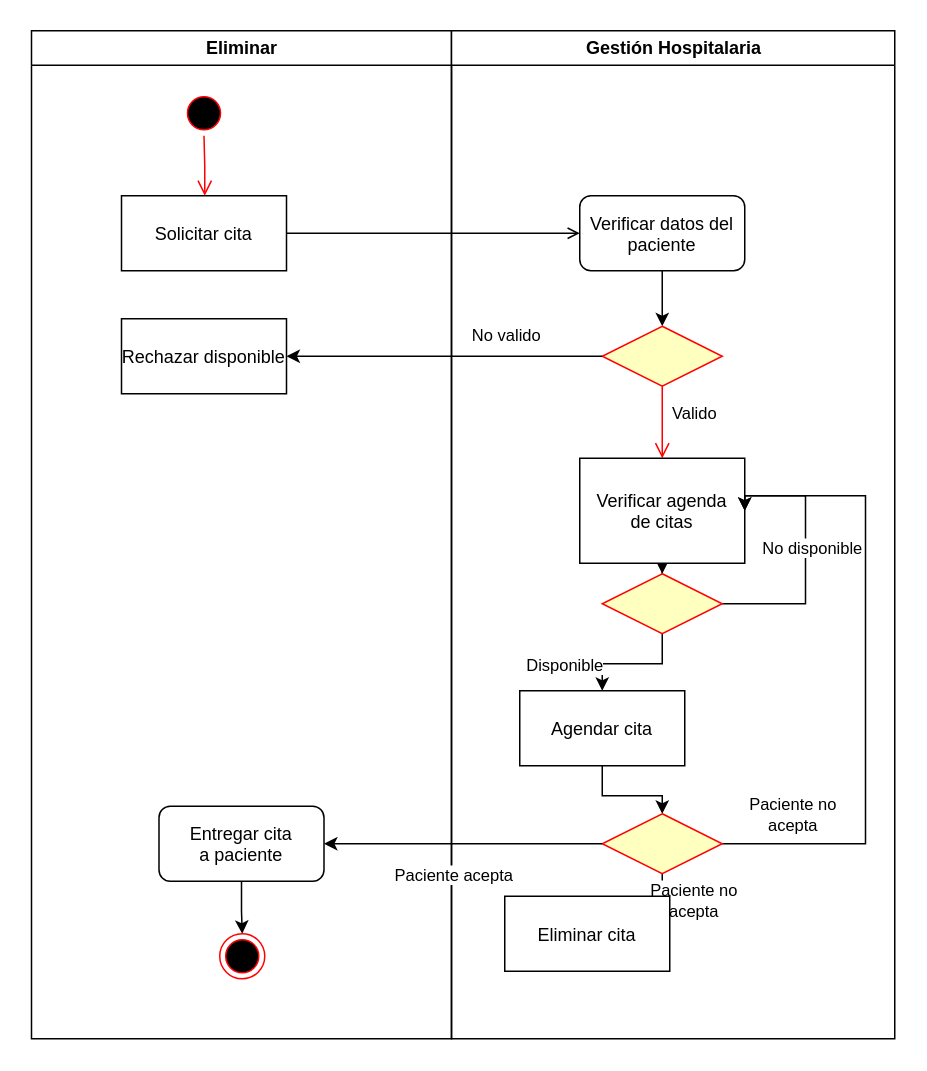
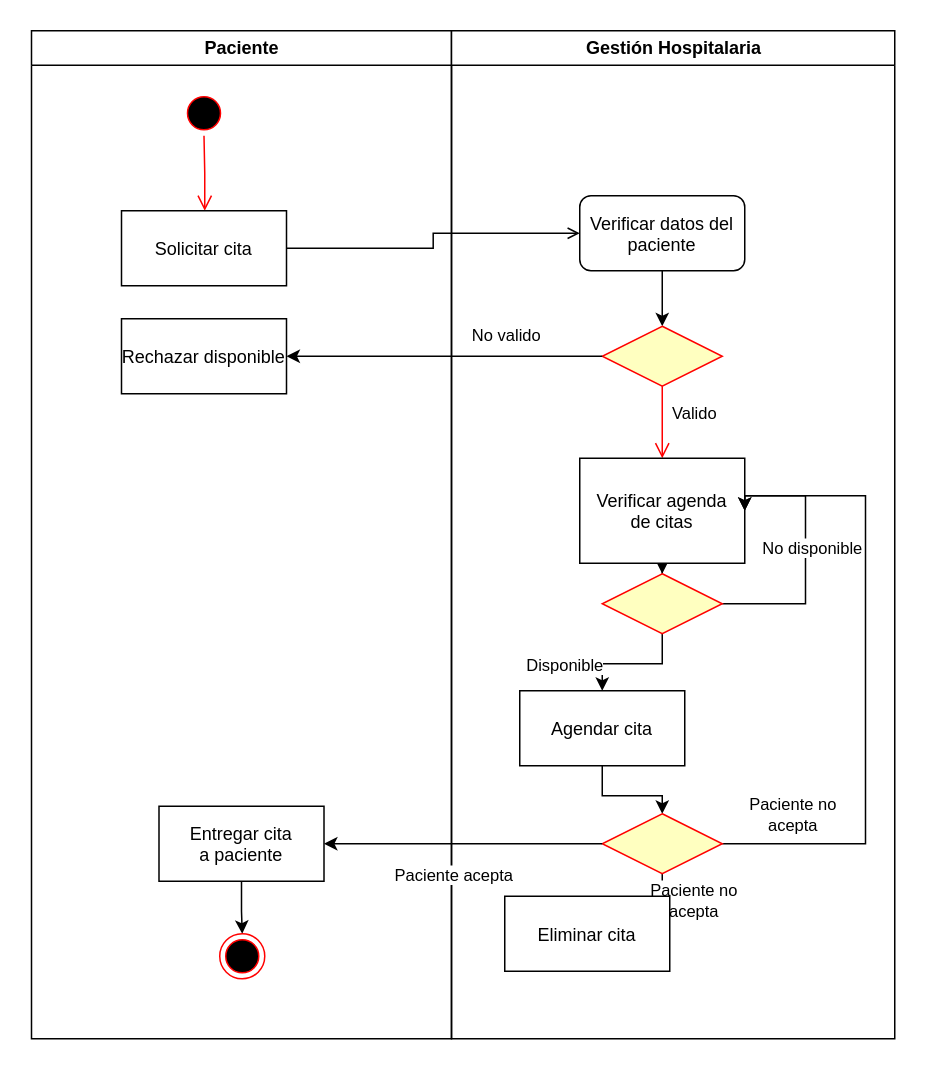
node "Eliminar": label "Eliminar" -> "Paciente"
node "Solicitar cita": moved (204, 233) -> (204, 248)
node "Entregar cita a paciente": shape rounded rectangle -> rectangle
